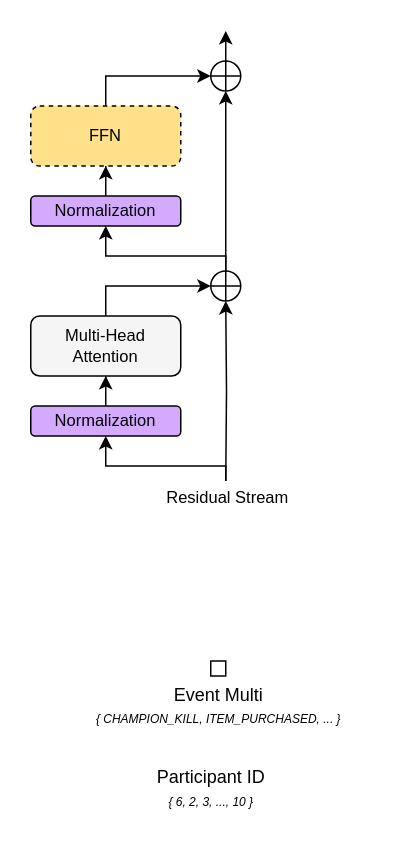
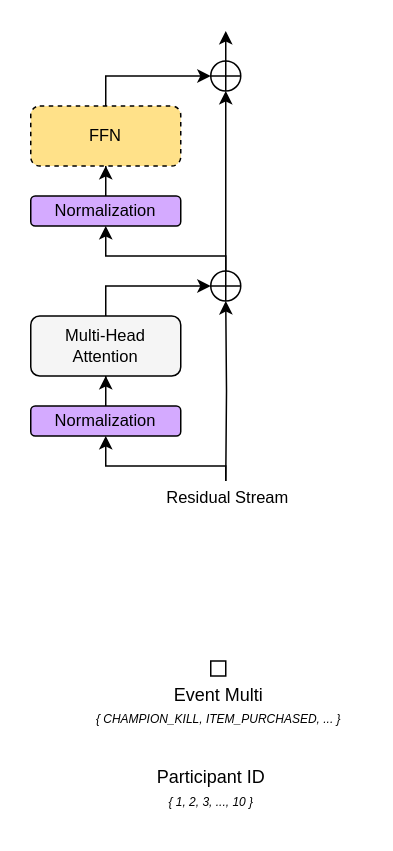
node "Participant ID { 6, 2, 3, ..., 10 }": label "Participant ID { 6, 2, 3, ..., 10 }" -> "Participant ID { 1, 2, 3, ..., 10 }"
